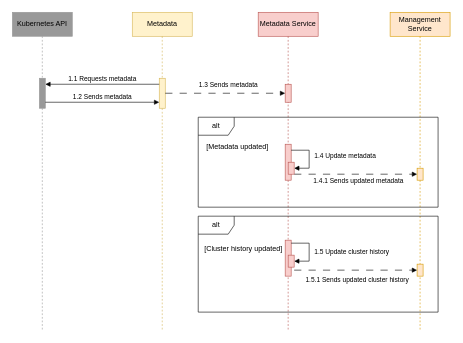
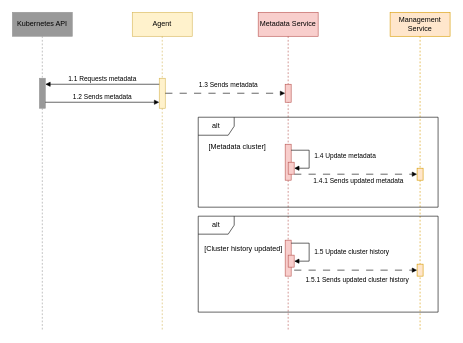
node "Metadata": label "Metadata" -> "Agent"
node "[Metadata updated]": label "[Metadata updated]" -> "[Metadata cluster]"
